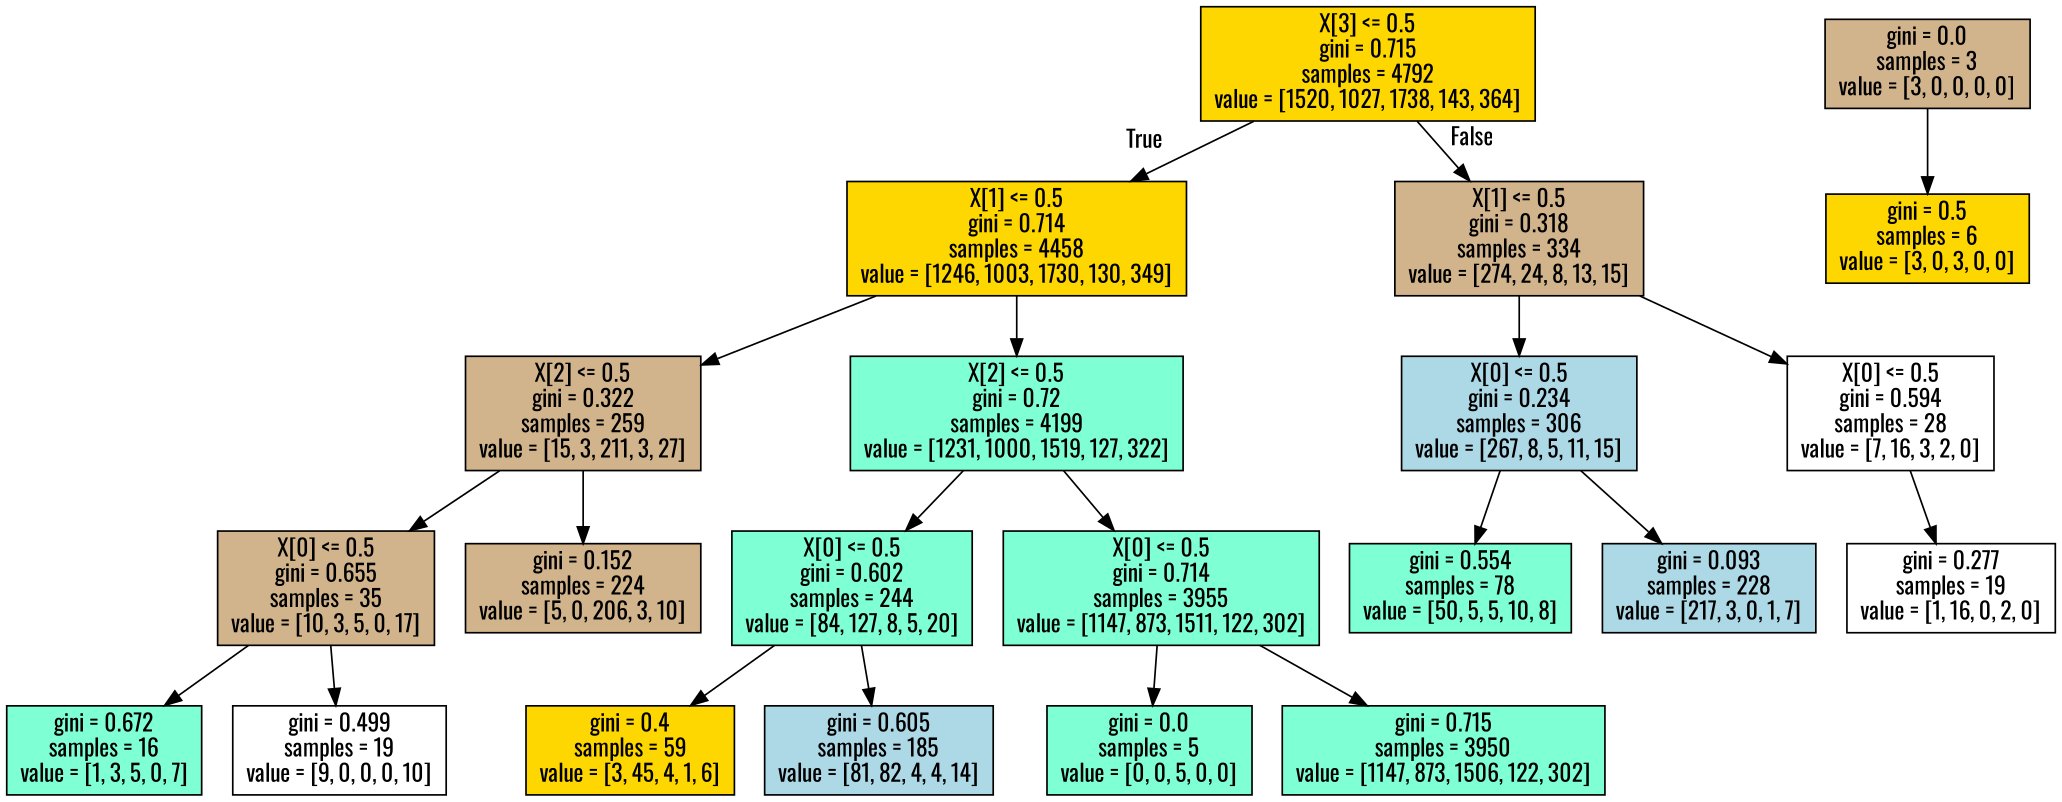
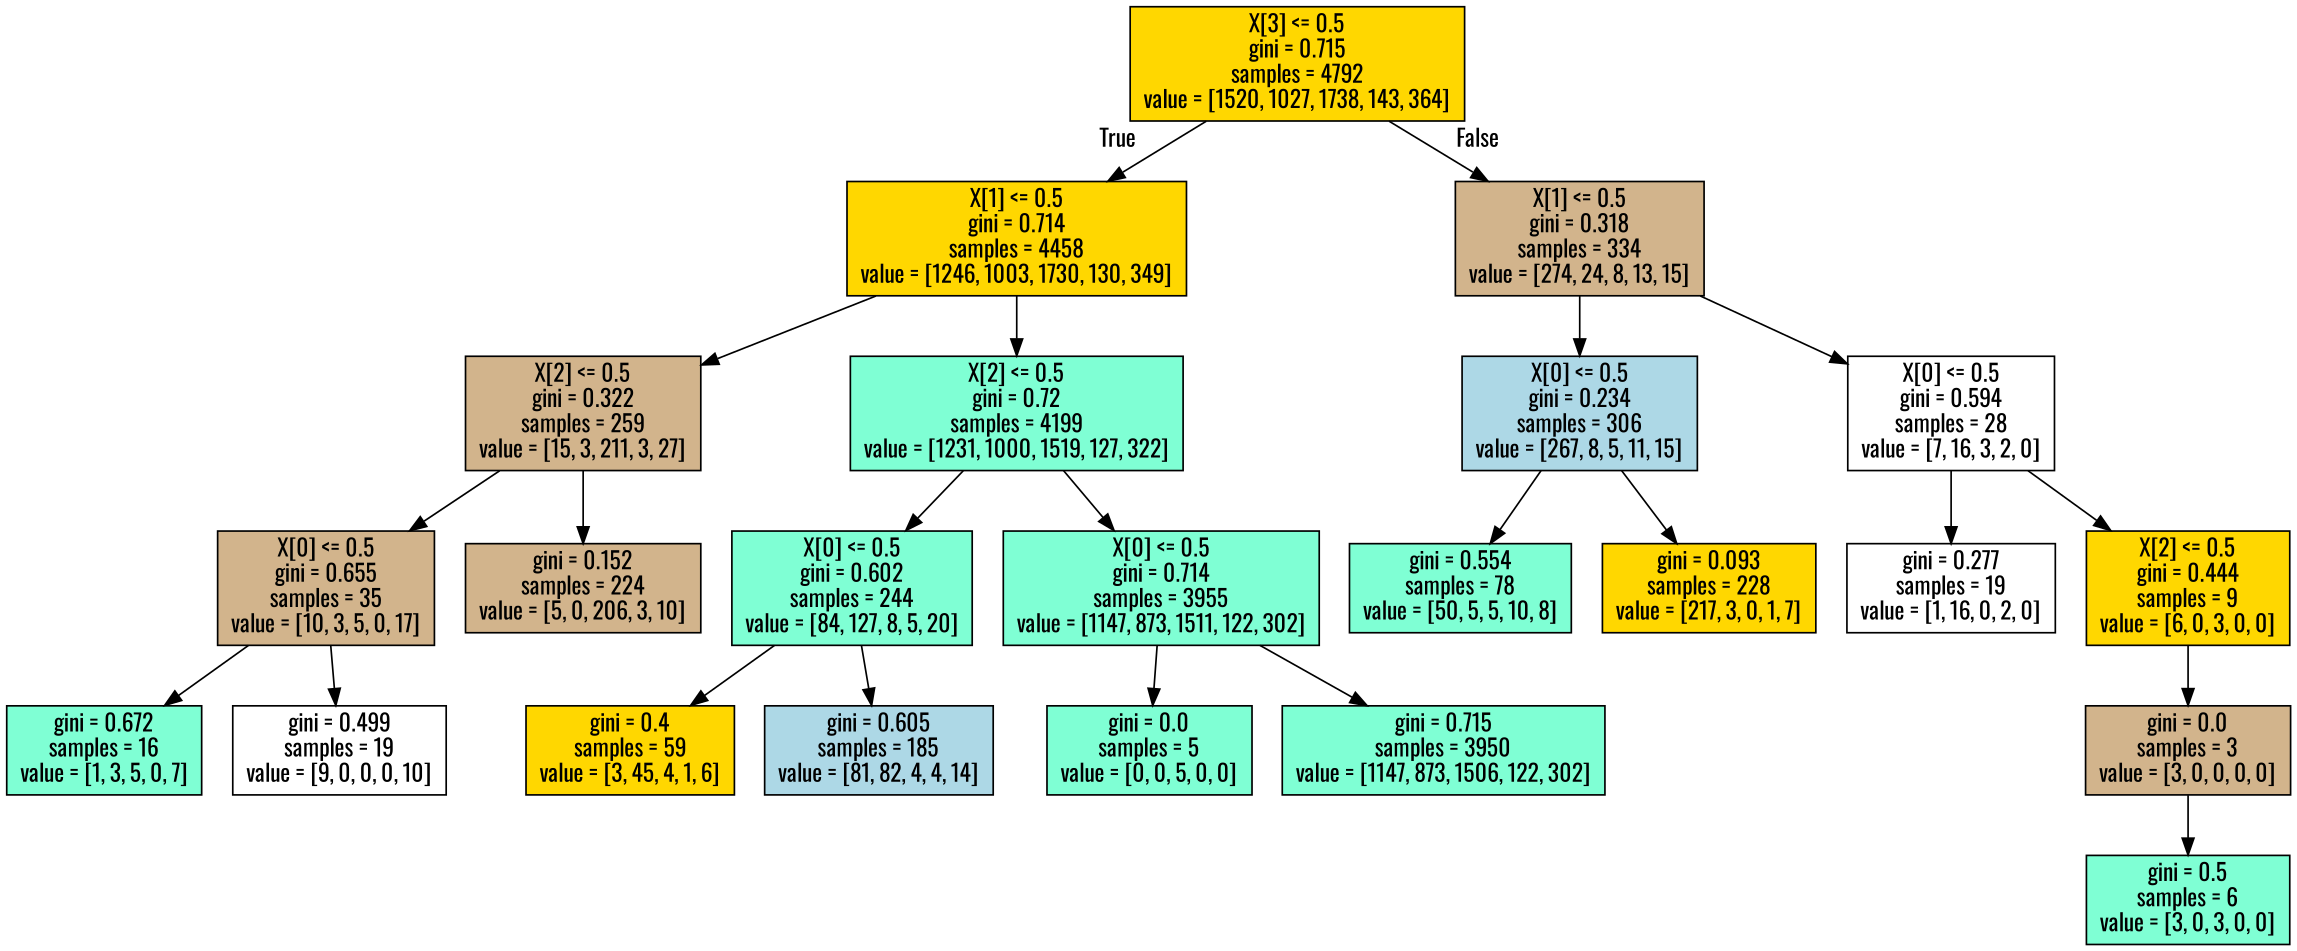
node "gini = 0.5 samples = 6 value = [3, 0, 3, 0, 0]": fillcolor gold -> aquamarine
node "gini = 0.093 samples = 228 value = [217, 3, 0, 1, 7]": fillcolor lightblue -> gold
node "X[2] <= 0.5 gini = 0.444 samples = 9 value = [6, 0, 3, 0, 0]": added
